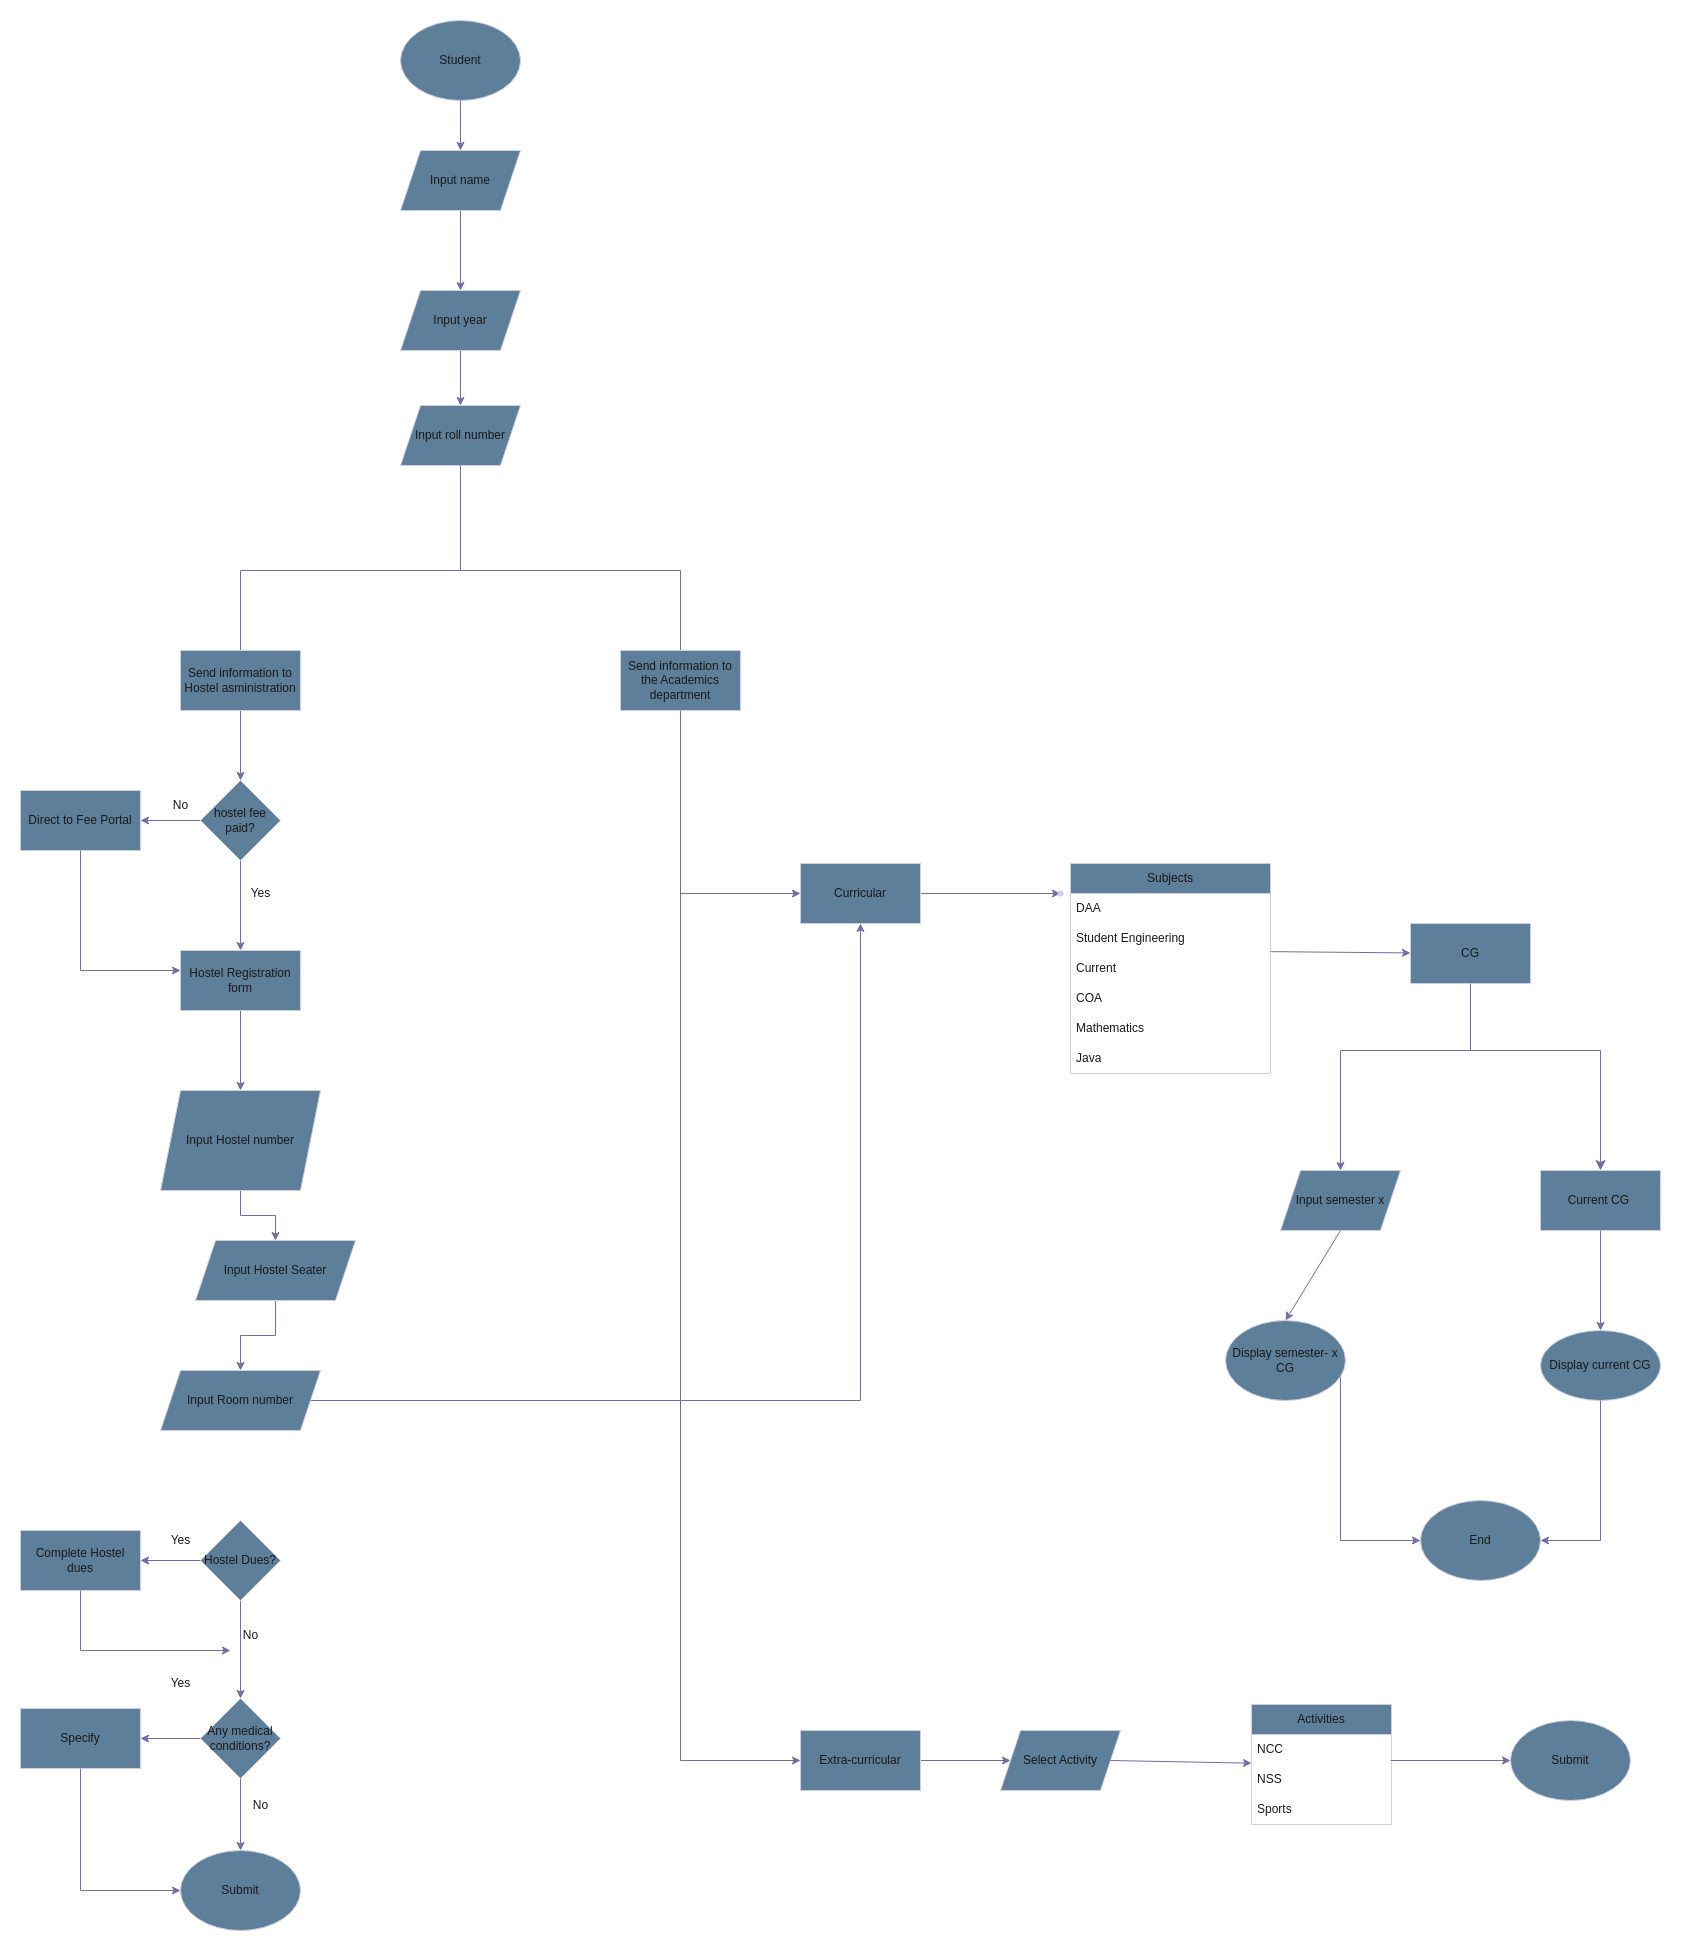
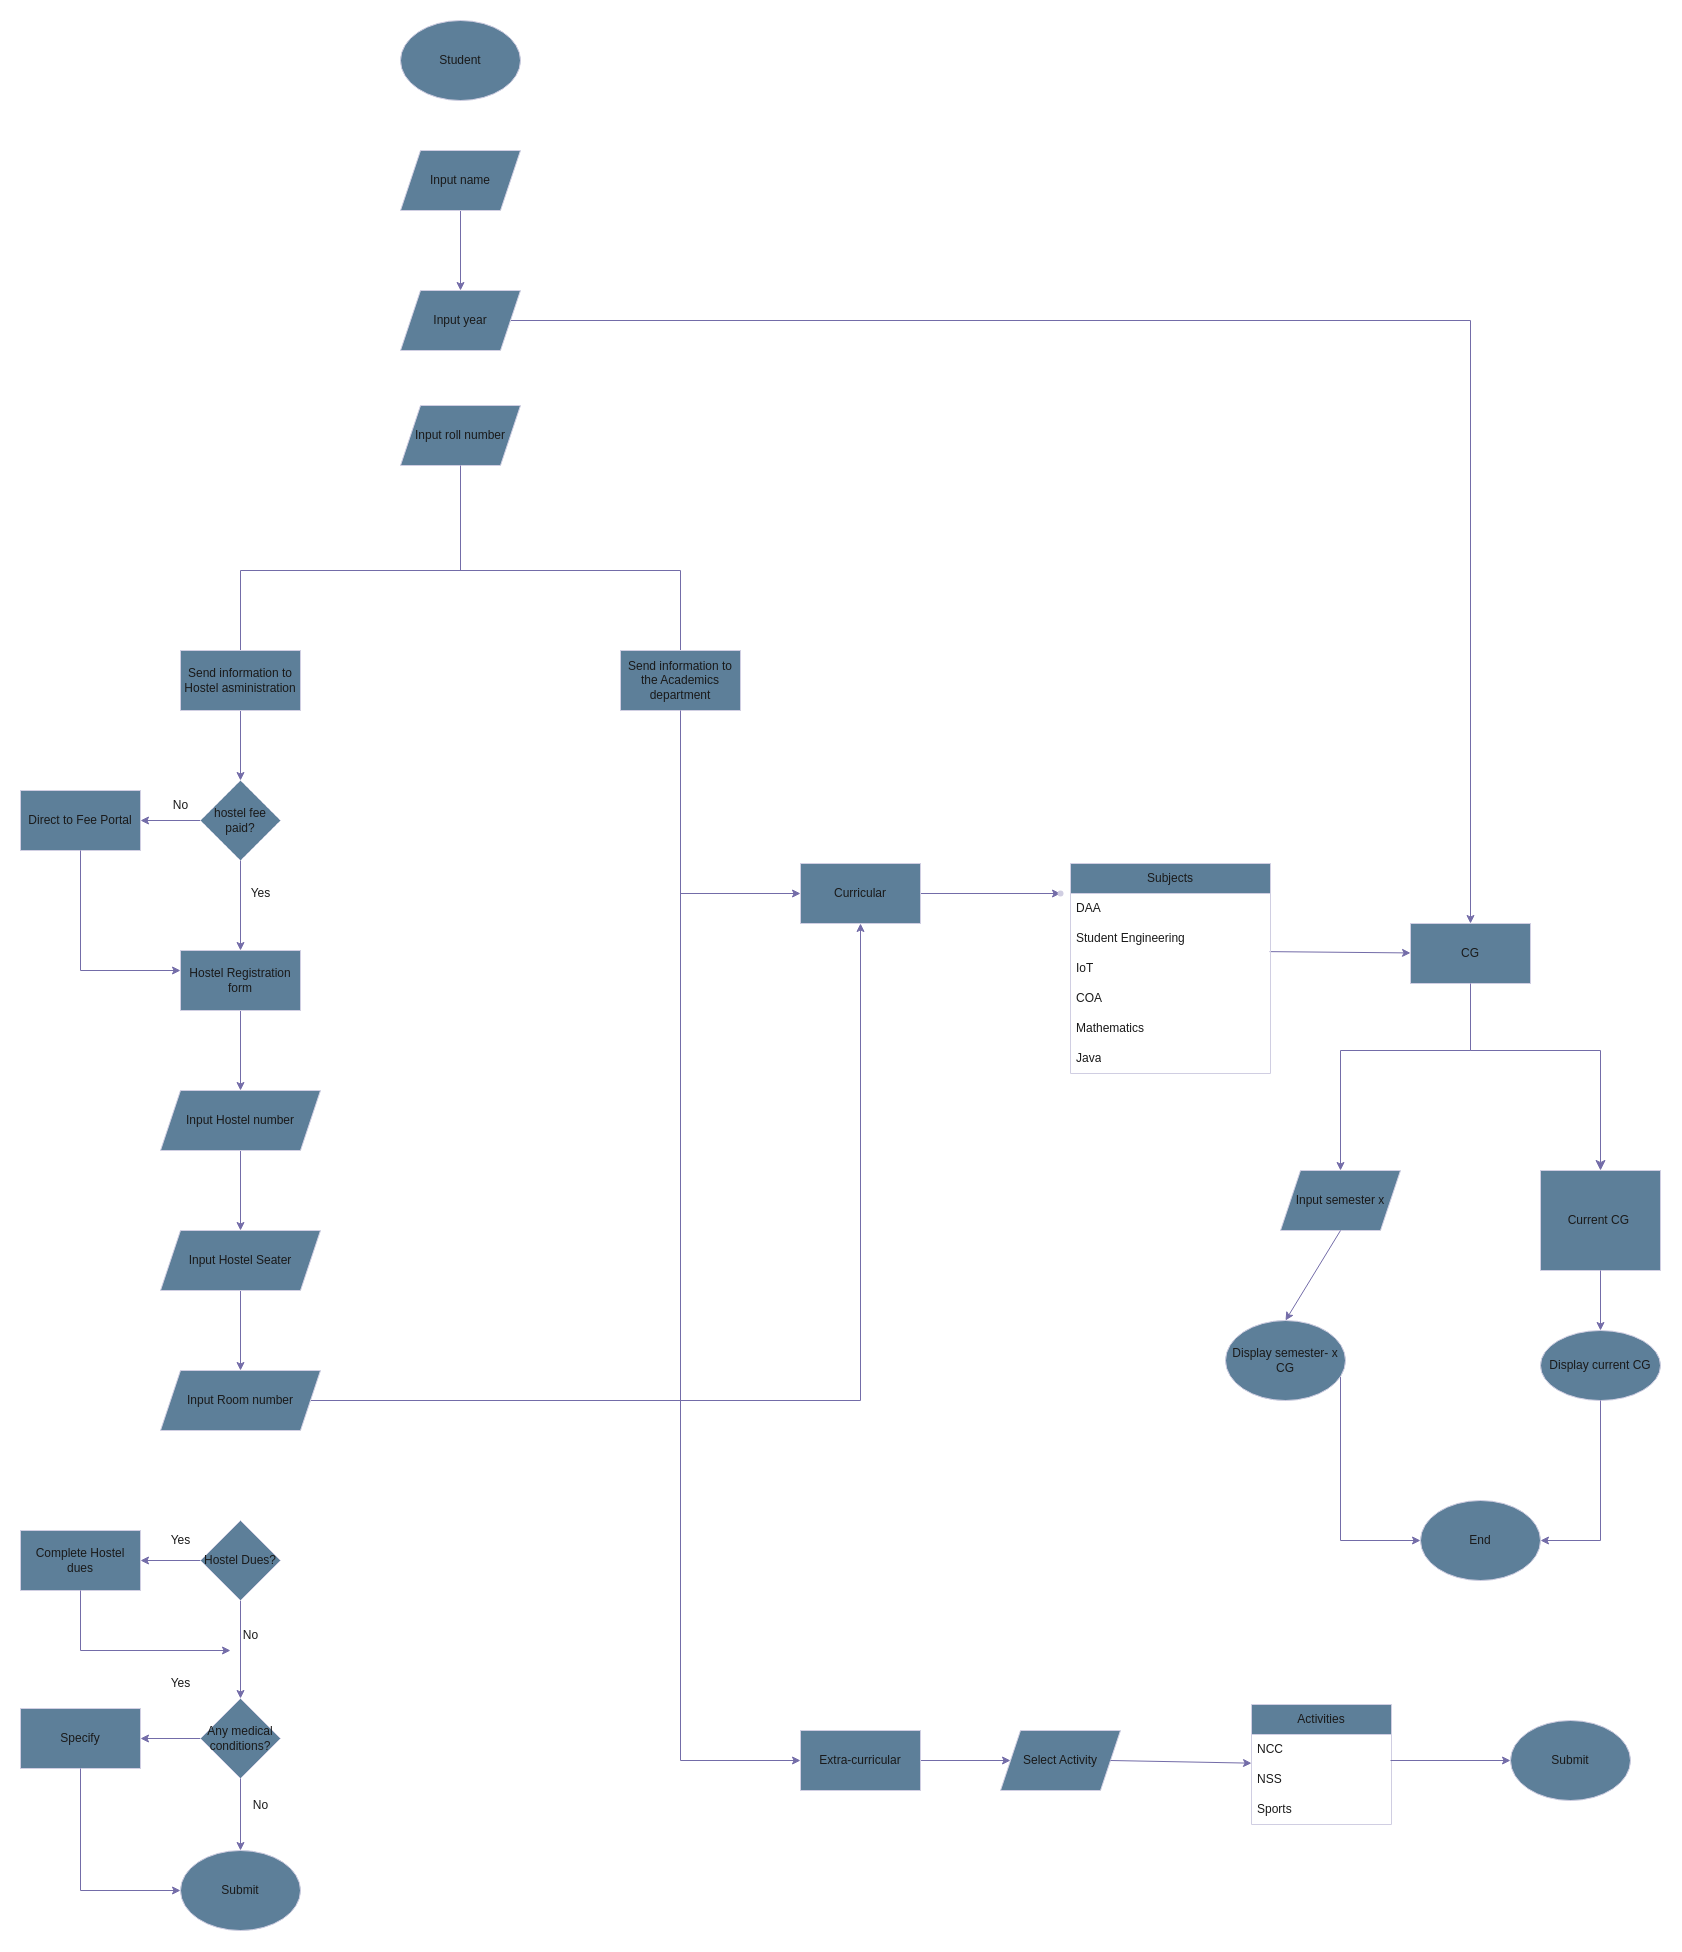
edge "Student" -> "Input name": removed
edge "Input year" -> "Input roll number": now "Input year" -> "CG"
node "hostel fee paid?": style solid -> dashed
node "Current": label "Current" -> "IoT"
node "Input Hostel number": size 160x100 -> 160x60
node "Current CG": size 120x60 -> 120x100
node "Input Hostel Seater": moved (276, 1271) -> (241, 1261)
